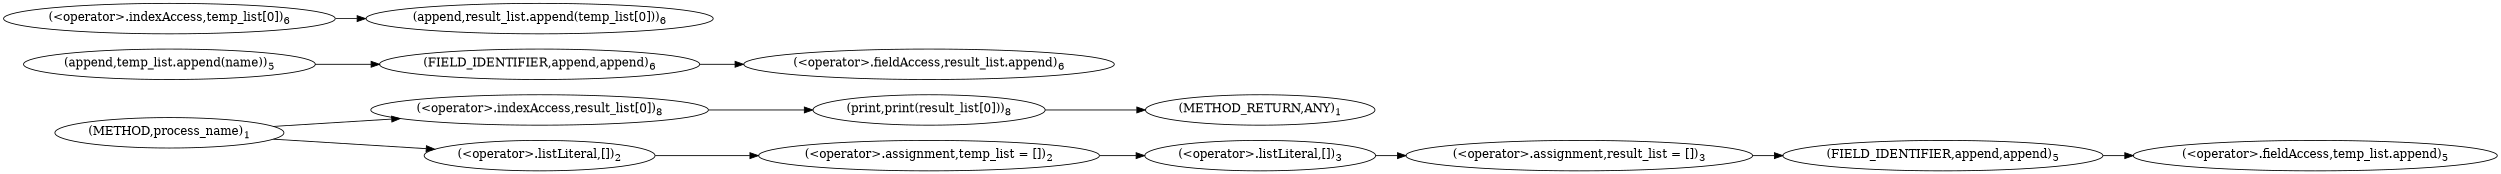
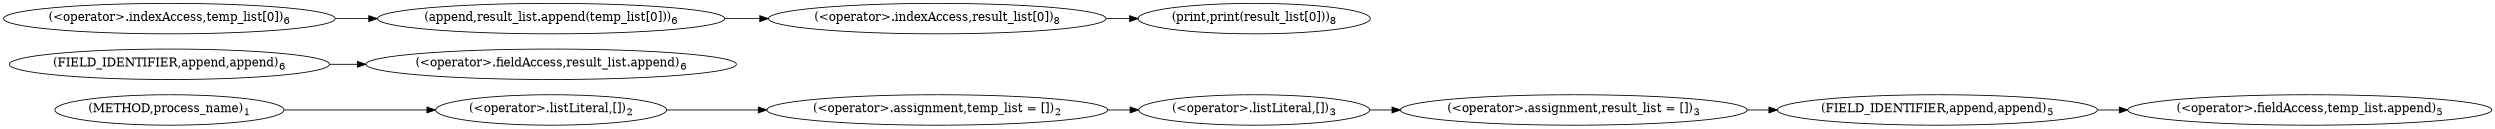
node "(append,temp_list.append(name))": removed
node "(METHOD_RETURN,ANY)": removed
edge "(METHOD,process_name)" -> "(<operator>.indexAccess,result_list[0])": now "(append,result_list.append(temp_list[0]))" -> "(<operator>.indexAccess,result_list[0])"
